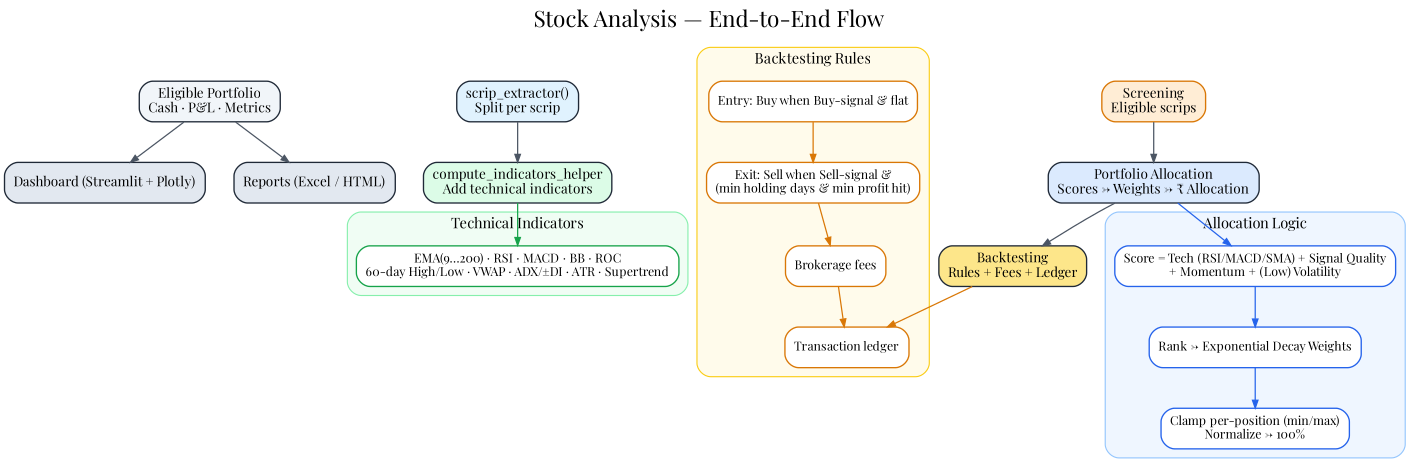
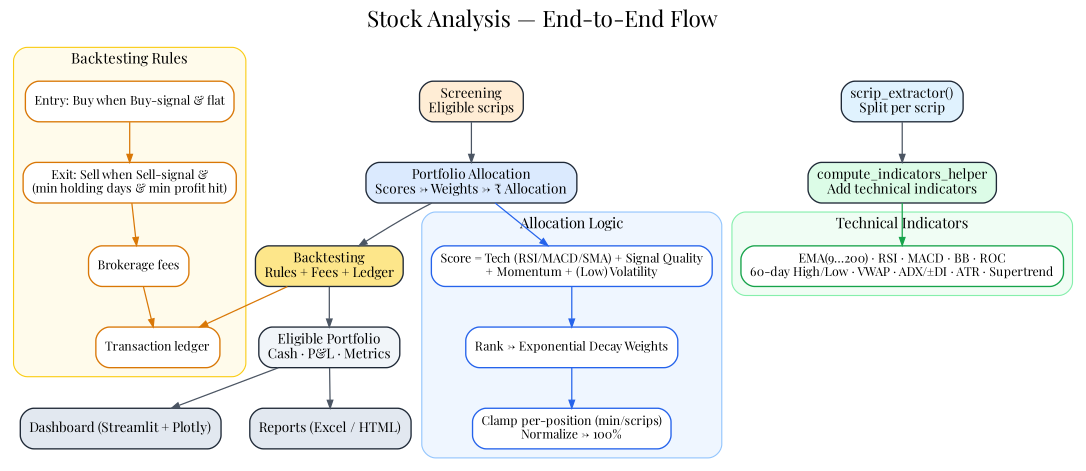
node "Screening Eligible scrips": color #d97706 -> #1f2937
edge "Backtesting Rules + Fees + Ledger" -> "Eligible Portfolio Cash · P&L · Metrics": added
node "Clamp per-position (min/max) Normalize → 100%": label "Clamp per-position (min/max) Normalize → 100%" -> "Clamp per-position (min/scrips) Normalize → 100%"
